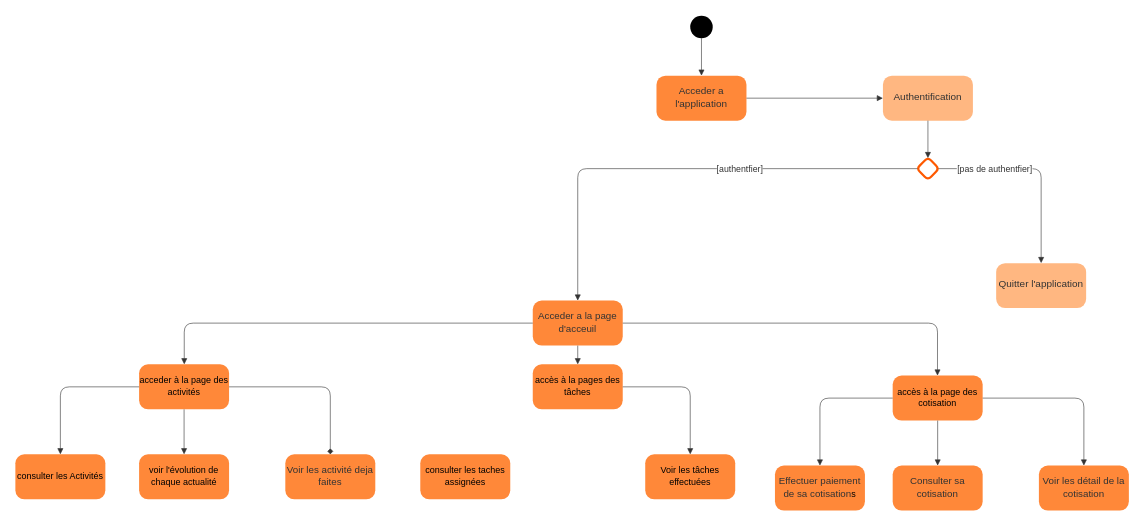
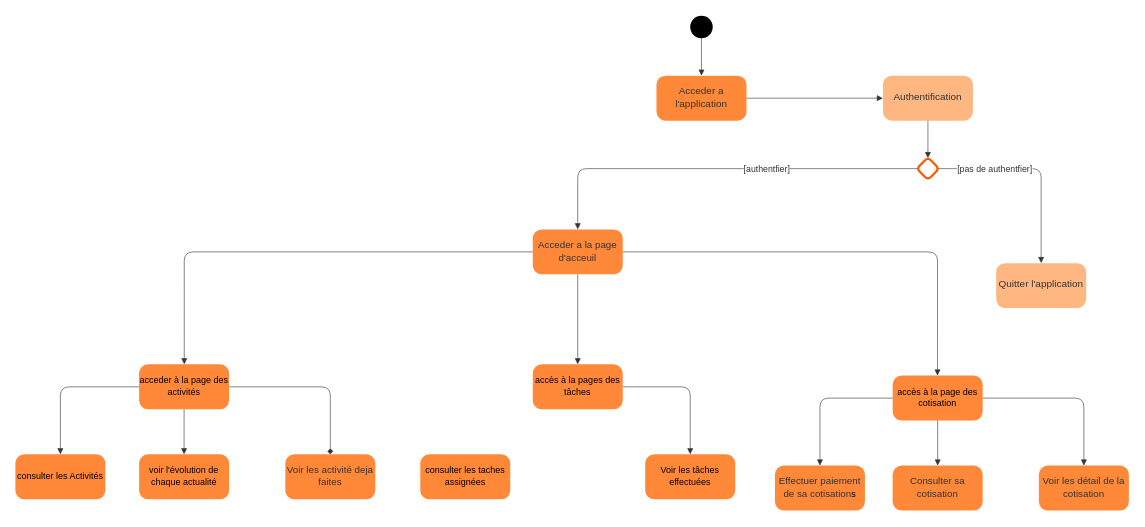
node "Acceder a la page d'acceuil": moved (578, 323) -> (578, 252)
